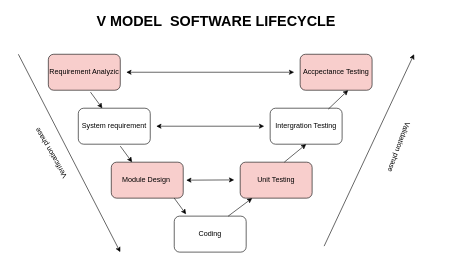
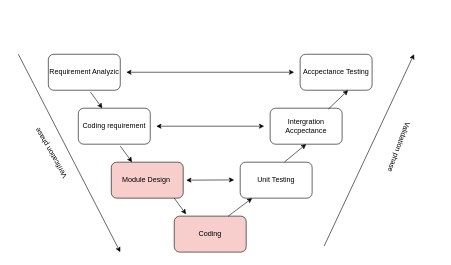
node "V MODEL SOFTWARE LIFECYCLE": removed
node "Requirement Analyzic": fillcolor #f8cecc -> #ffffff
node "Accpectance Testing": fillcolor #f8cecc -> #ffffff
node "System requirement": label "System requirement" -> "Coding requirement"
node "Intergration Testing": label "Intergration Testing" -> "Intergration Accpectance"
node "Unit Testing": fillcolor #f8cecc -> #ffffff
node "Coding": fillcolor #ffffff -> #f8cecc
